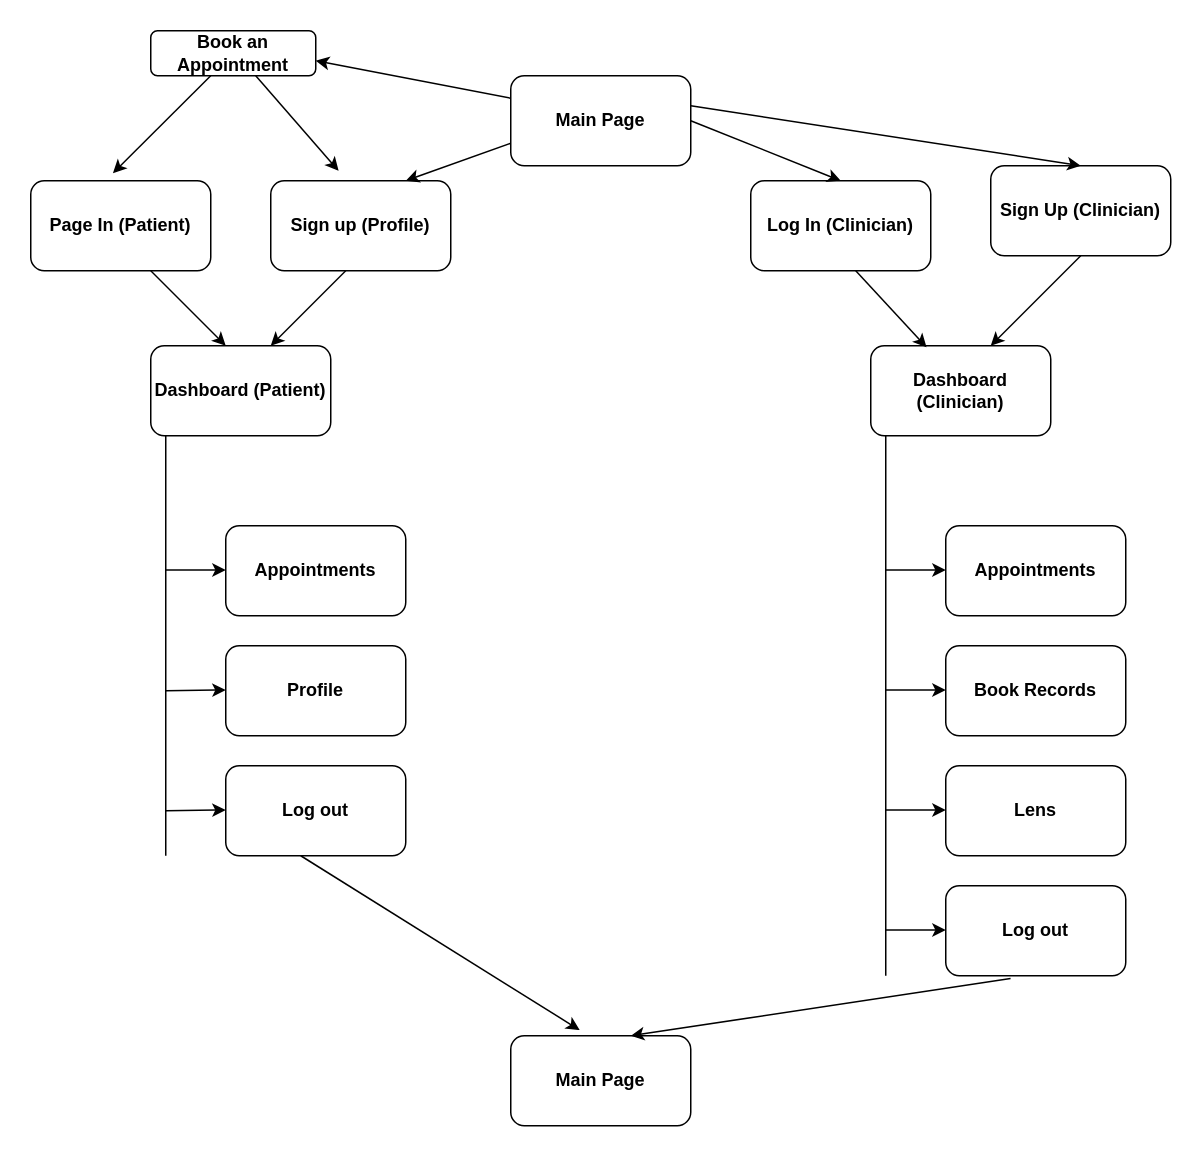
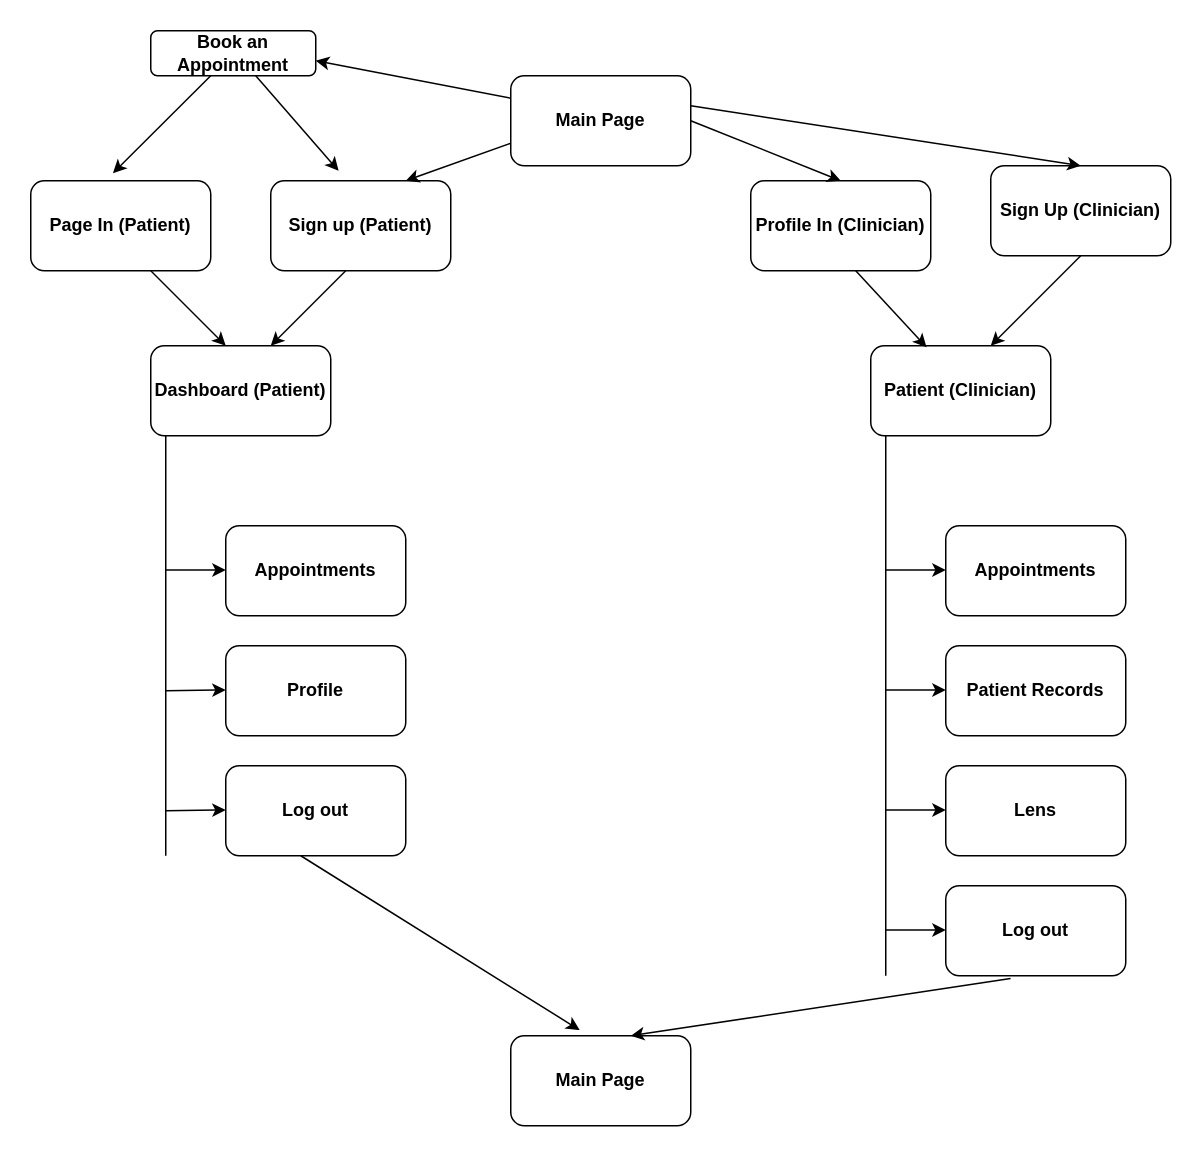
node "Sign up (Profile)": label "Sign up (Profile)" -> "Sign up (Patient)"
node "Log In (Clinician)": label "Log In (Clinician)" -> "Profile In (Clinician)"
node "Dashboard (Clinician)": label "Dashboard (Clinician)" -> "Patient (Clinician)"
node "Book Records": label "Book Records" -> "Patient Records"
